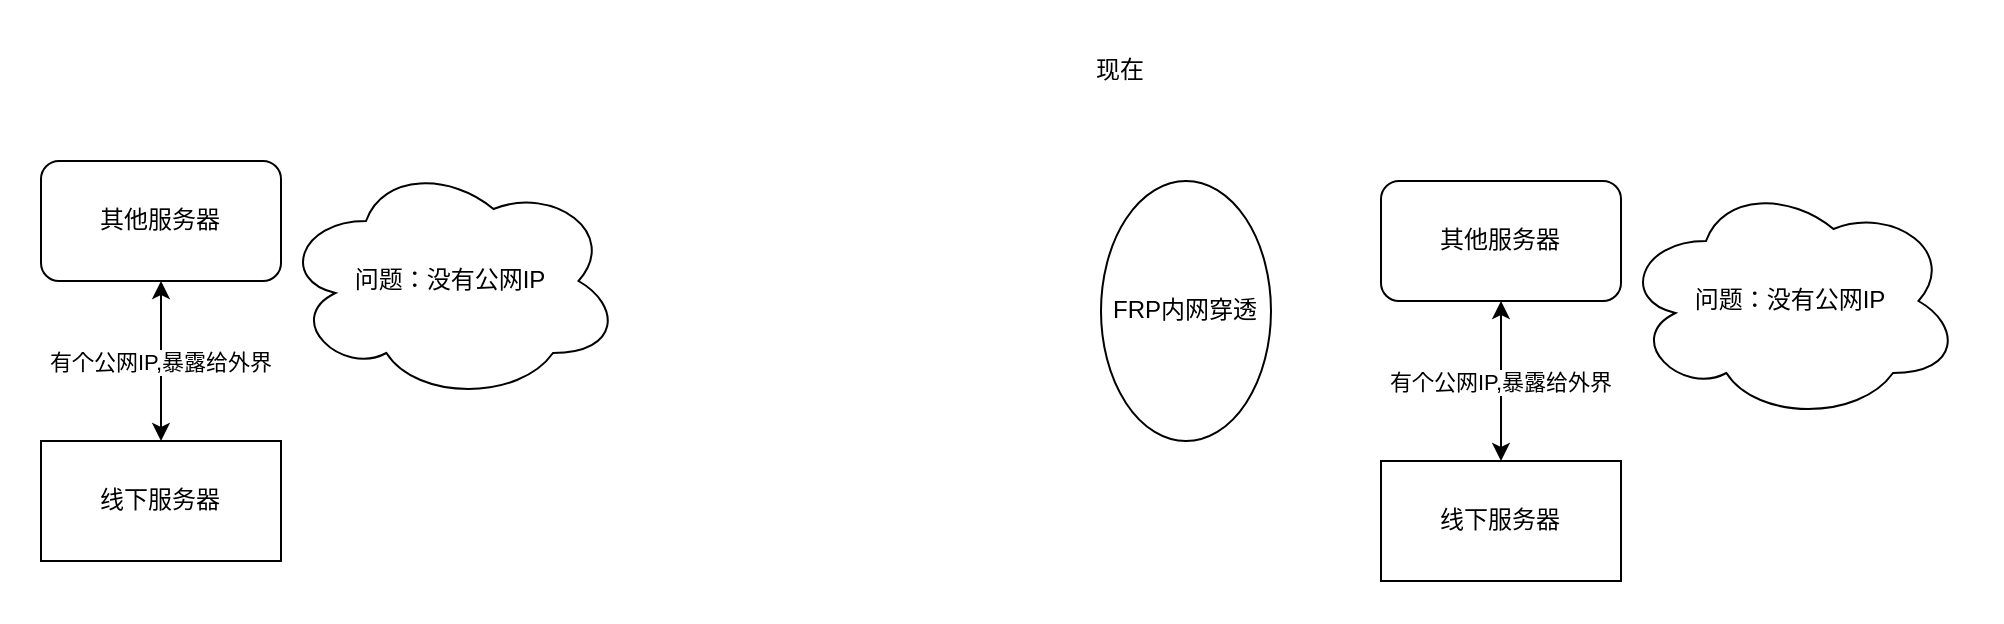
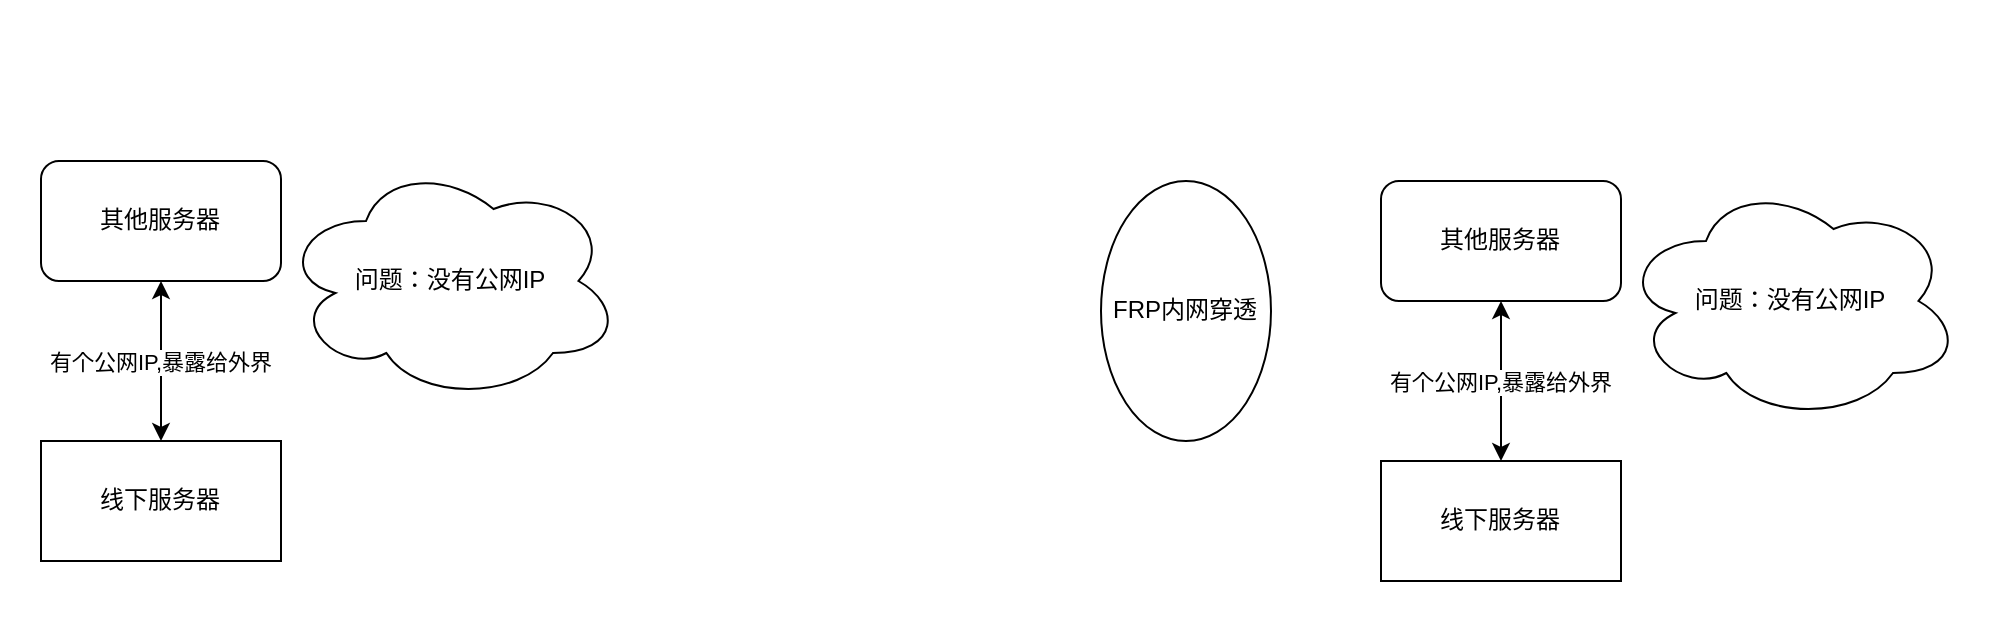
node "现在": removed
